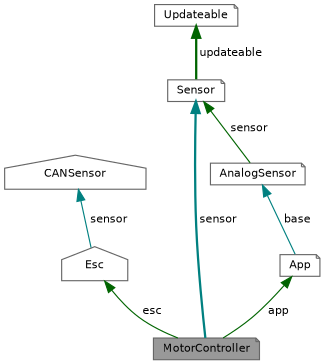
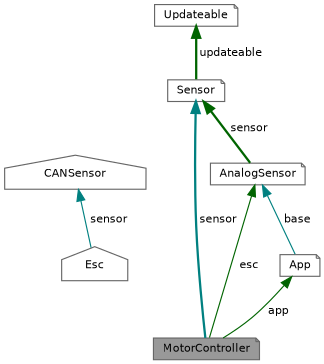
edge "AnalogSensor" -> "Sensor": style solid -> bold
edge "MotorController" -> "Esc": now "MotorController" -> "AnalogSensor"
